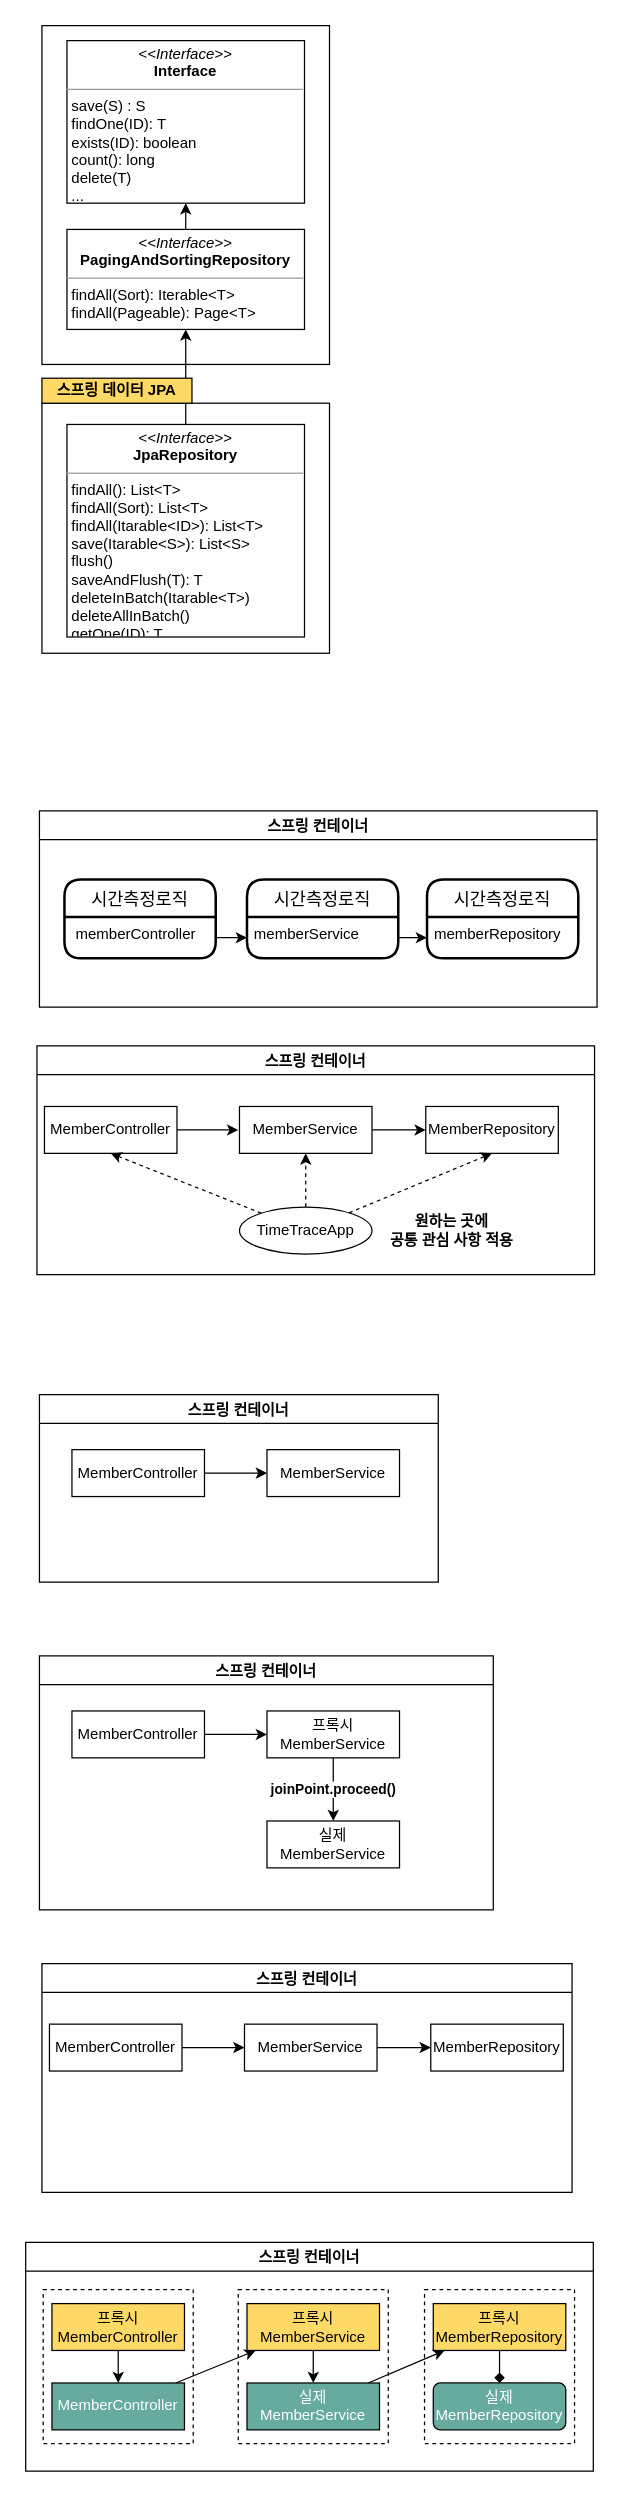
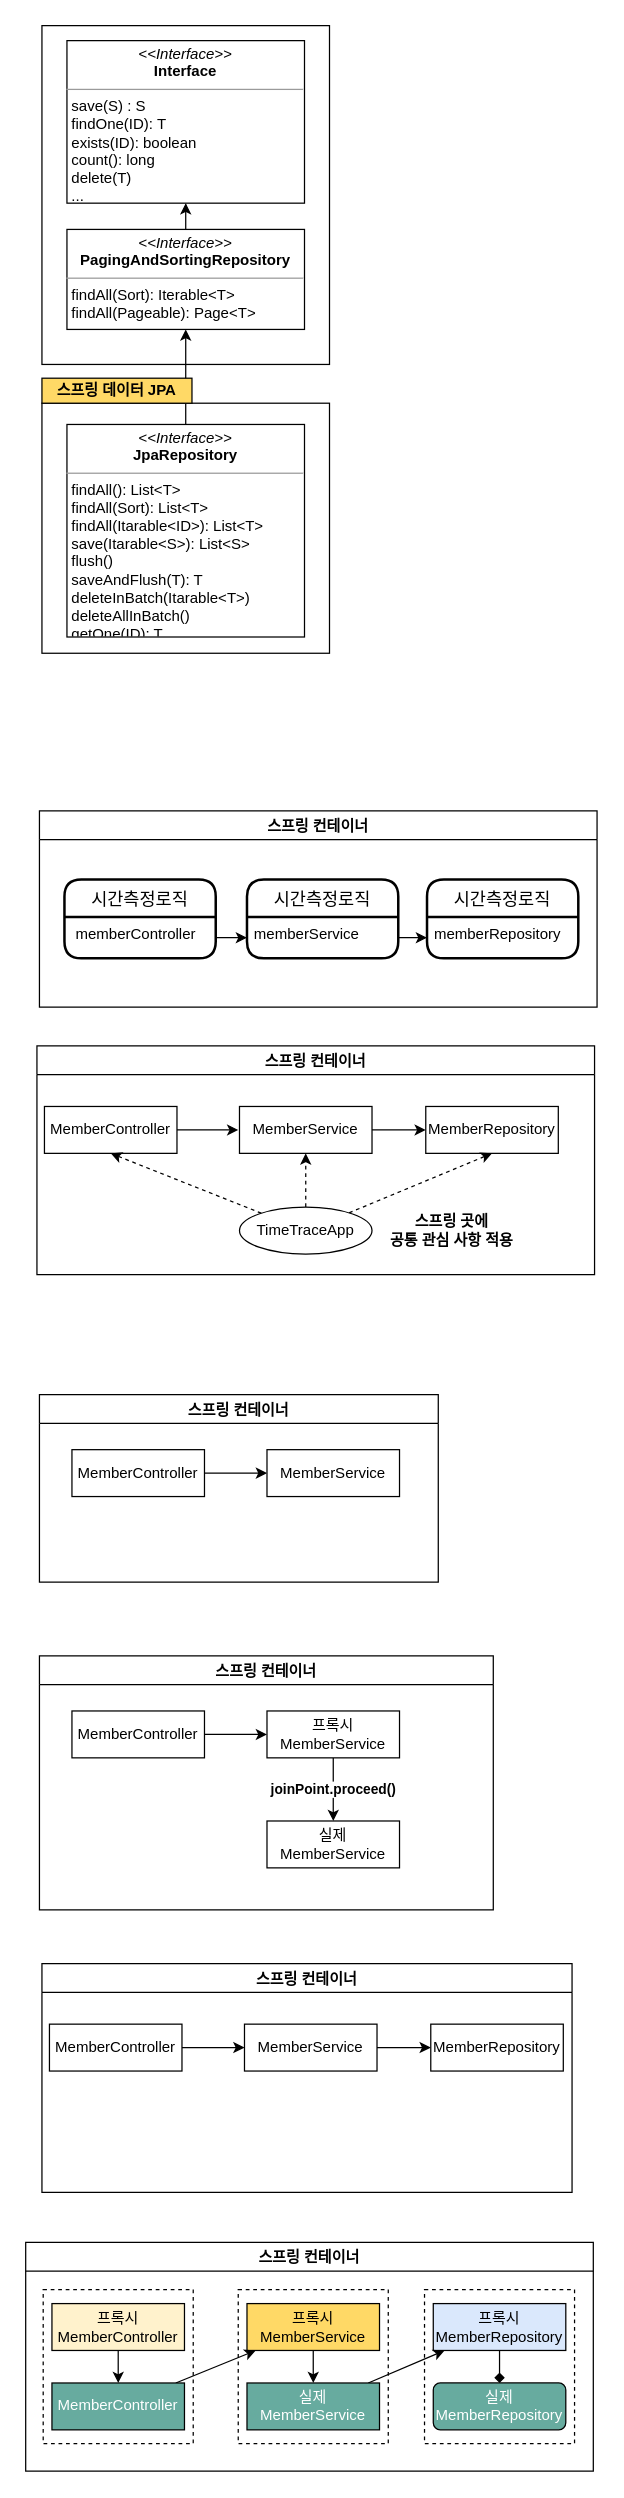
node "원하는 곳에 공통 관심 사항 적용": label "원하는 곳에 공통 관심 사항 적용" -> "스프링 곳에 공통 관심 사항 적용"
node "프록시 MemberController": fillcolor #ffd966 -> #fff2cc
node "프록시 MemberRepository": fillcolor #ffd966 -> #dae8fc
